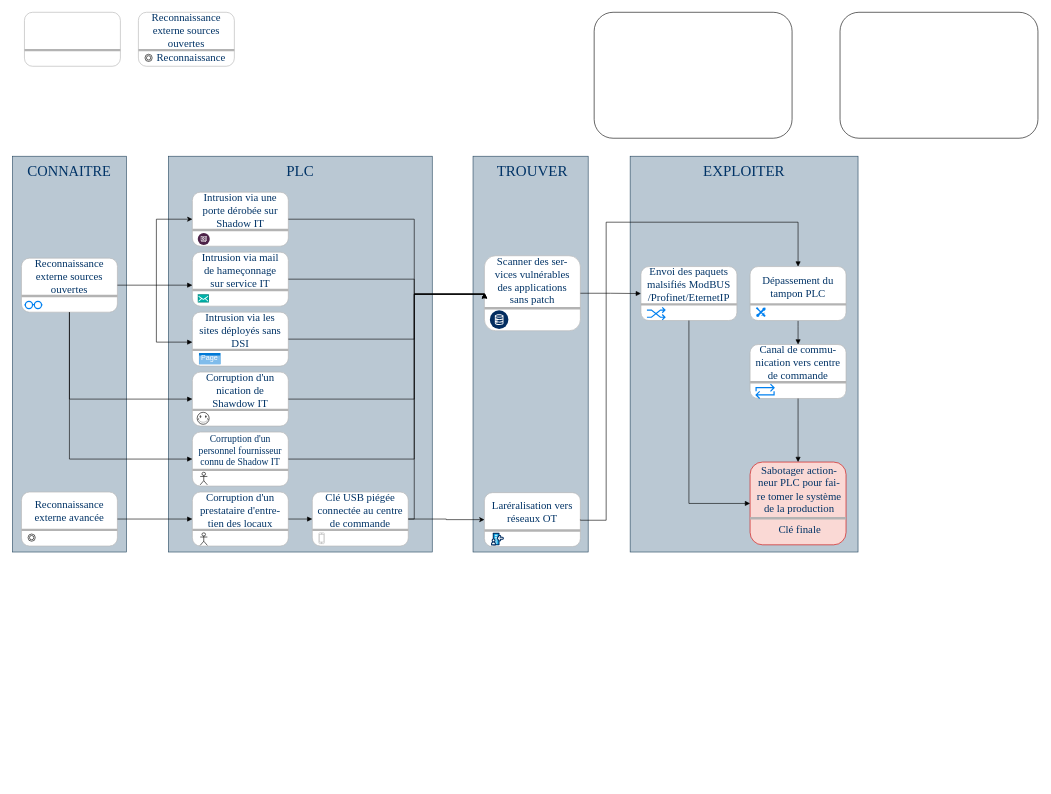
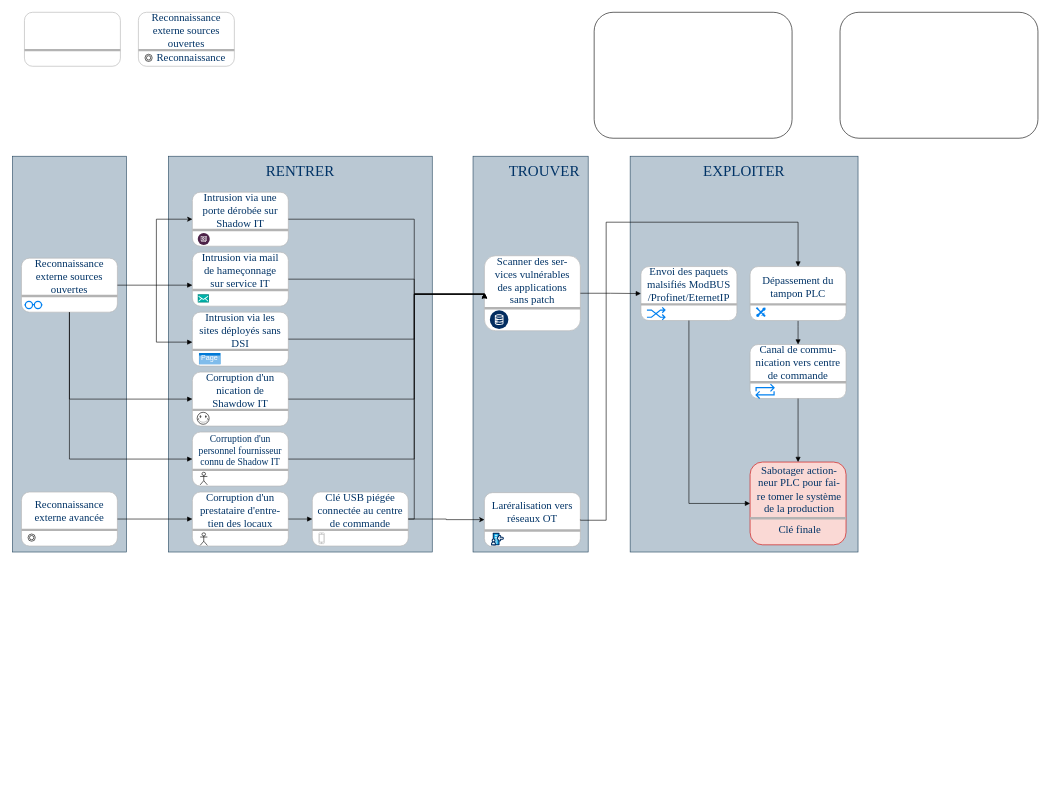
node "CONNAITRE": removed
node "PLC": label "PLC" -> "RENTRER"
node "TROUVER": moved (533, 171) -> (545, 171)
